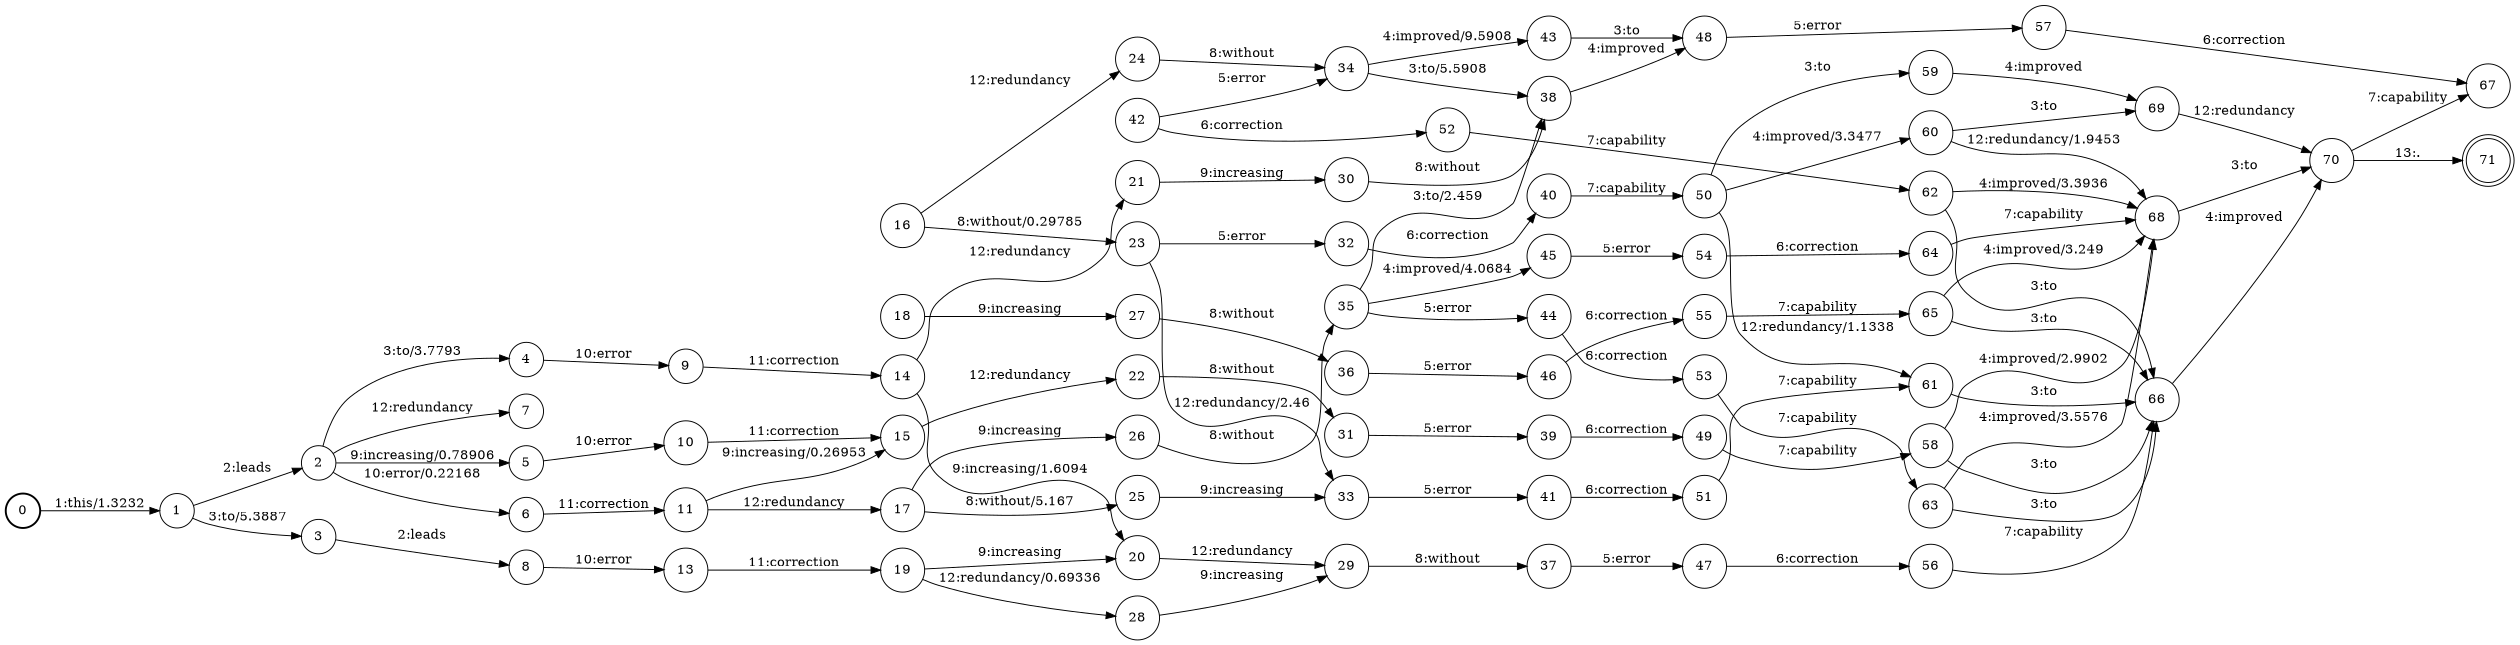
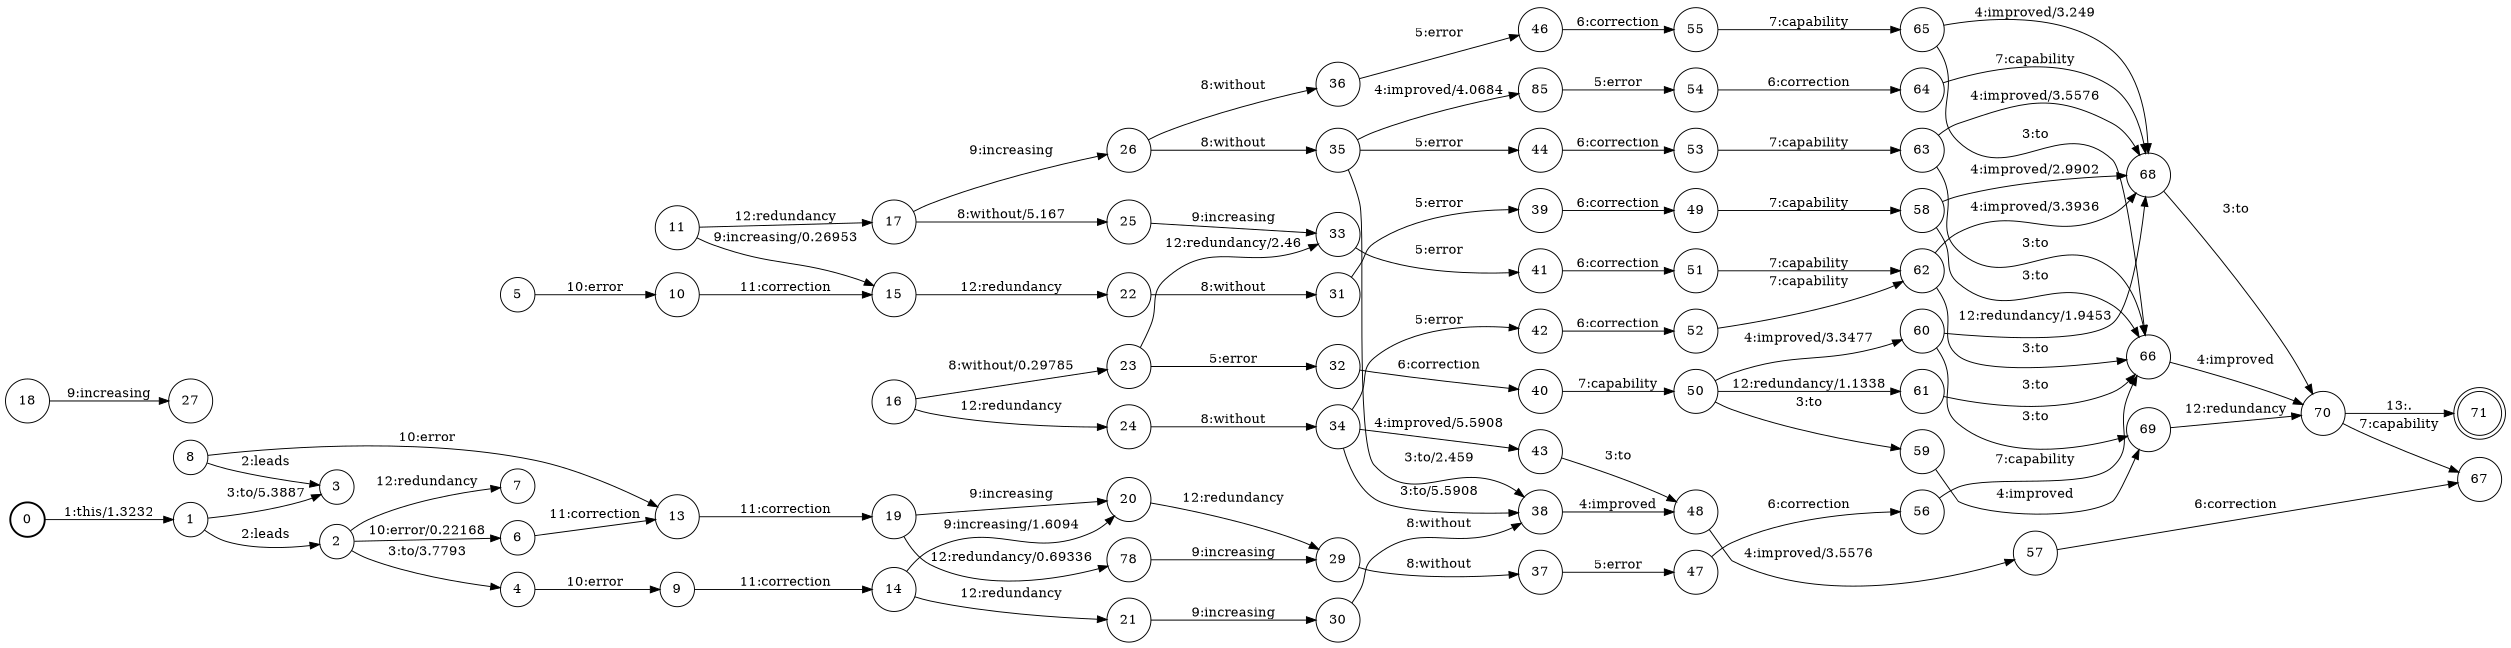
edge "48" -> "57": label "5:error" -> "4:improved/3.5576"
edge "34" -> "43": label "4:improved/9.5908" -> "4:improved/5.5908"
edge "42" -> "34": reversed
node "45": label "45" -> "85"
edge "27" -> "36": now "26" -> "36"
edge "51" -> "61": now "51" -> "62"
edge "2" -> "5": removed, label "9:increasing/0.78906"
edge "6" -> "11": now "6" -> "13"
edge "3" -> "8": reversed
node "28": label "28" -> "78"
